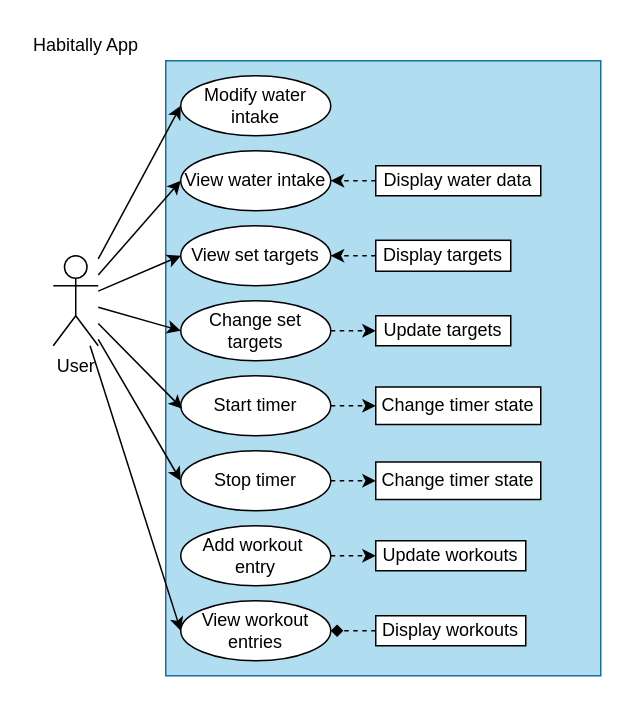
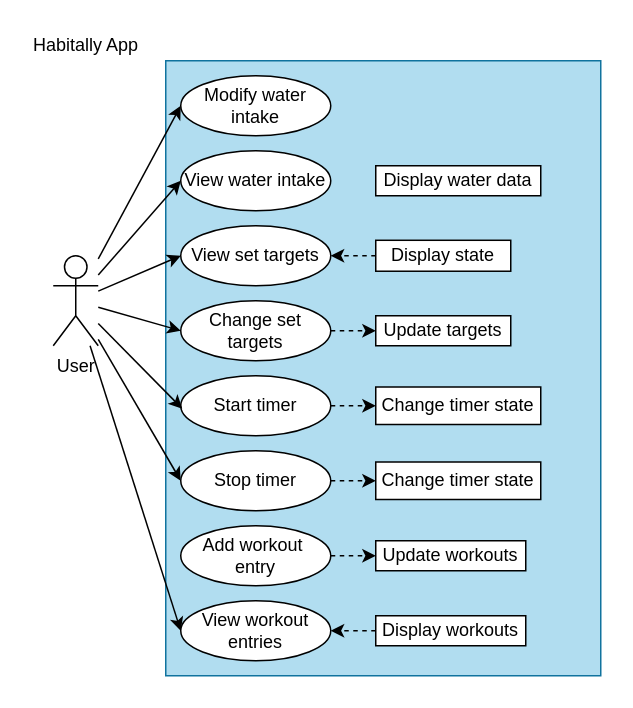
edge "Display water data" -> "View water intake": removed
node "Display targets": label "Display targets" -> "Display state"
edge "Display workouts" -> "View workout entries": arrowhead diamond -> classic
